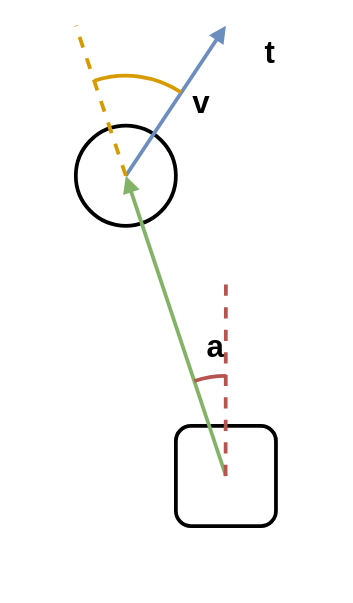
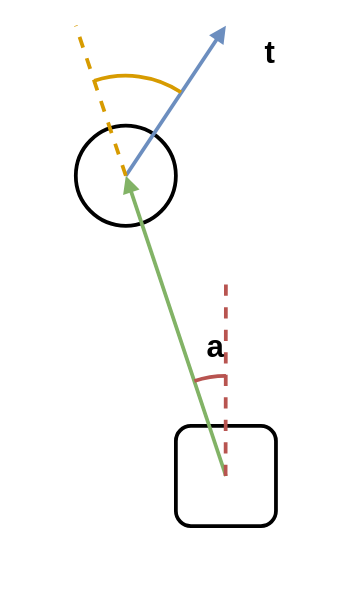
node "v": removed
